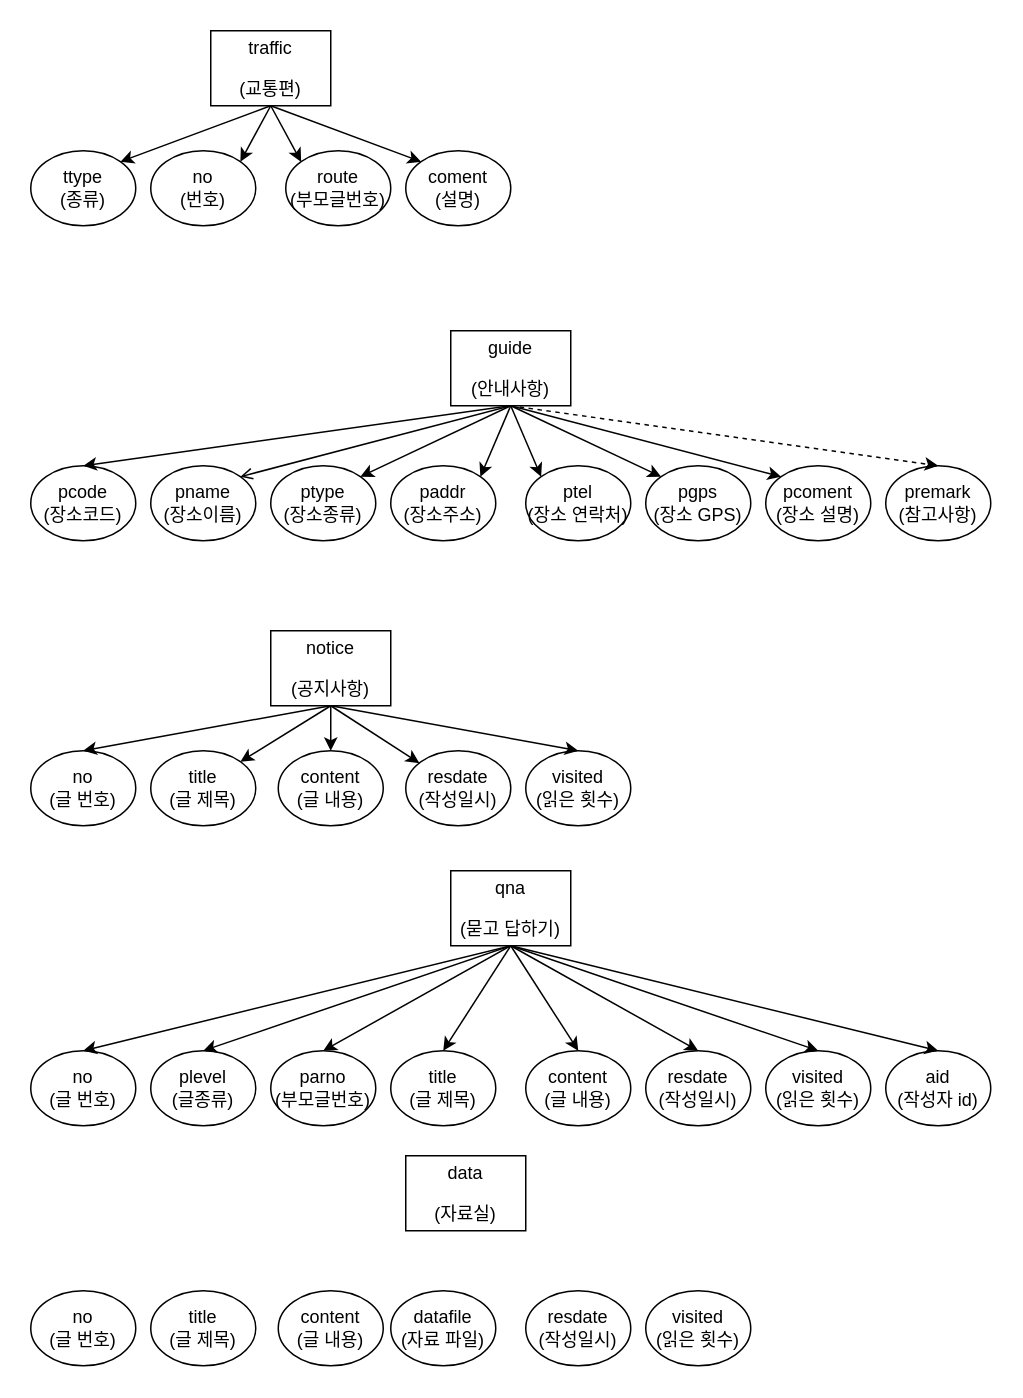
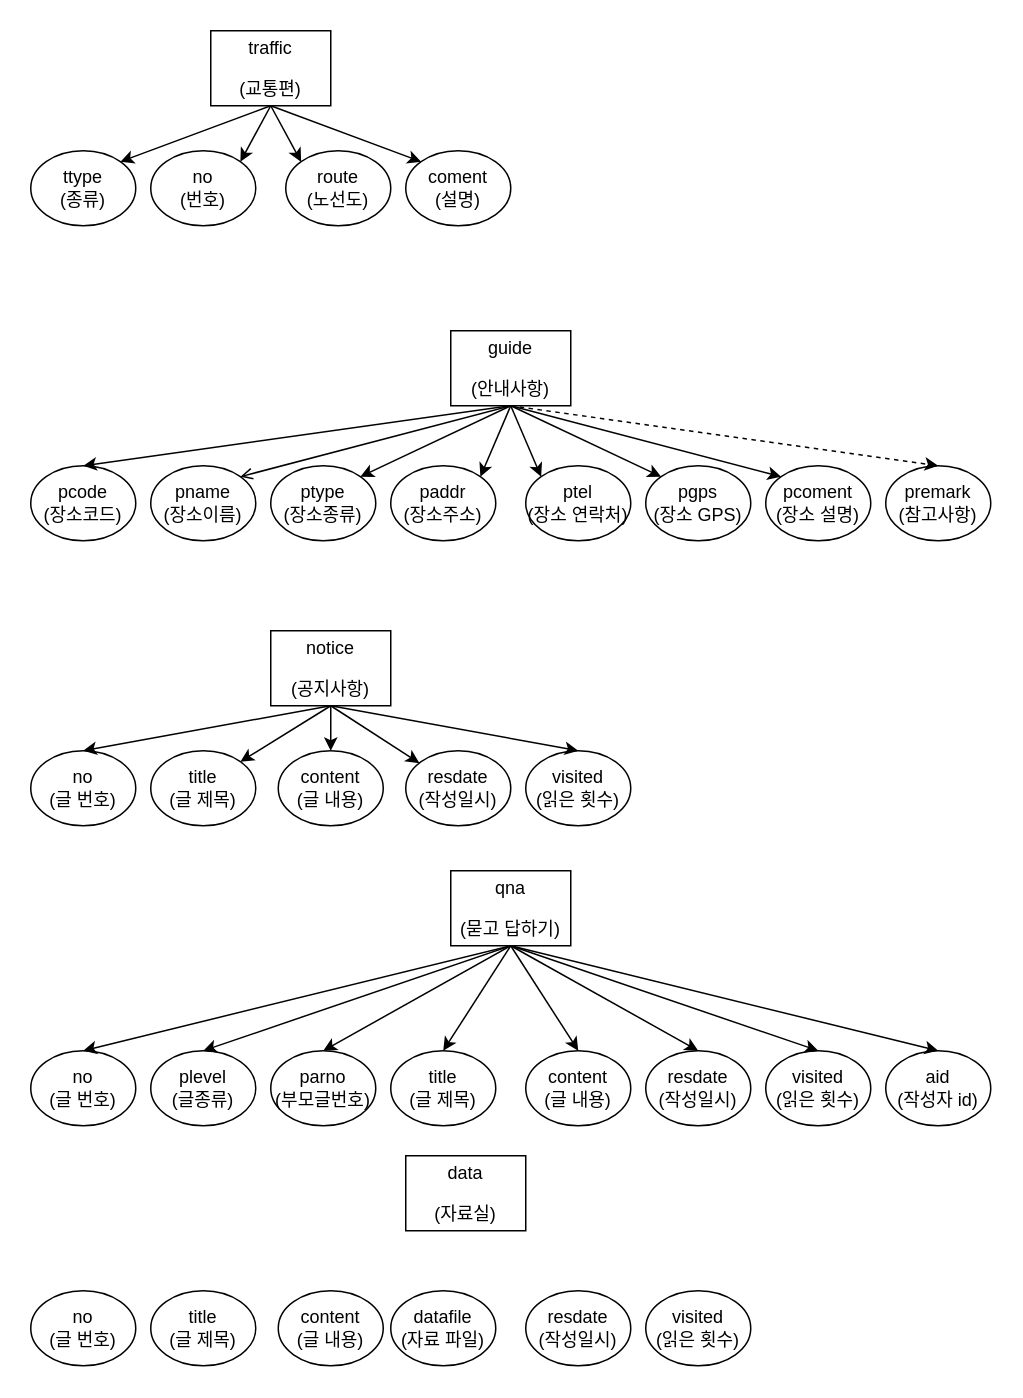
node "route (부모글번호)": label "route (부모글번호)" -> "route (노선도)"
